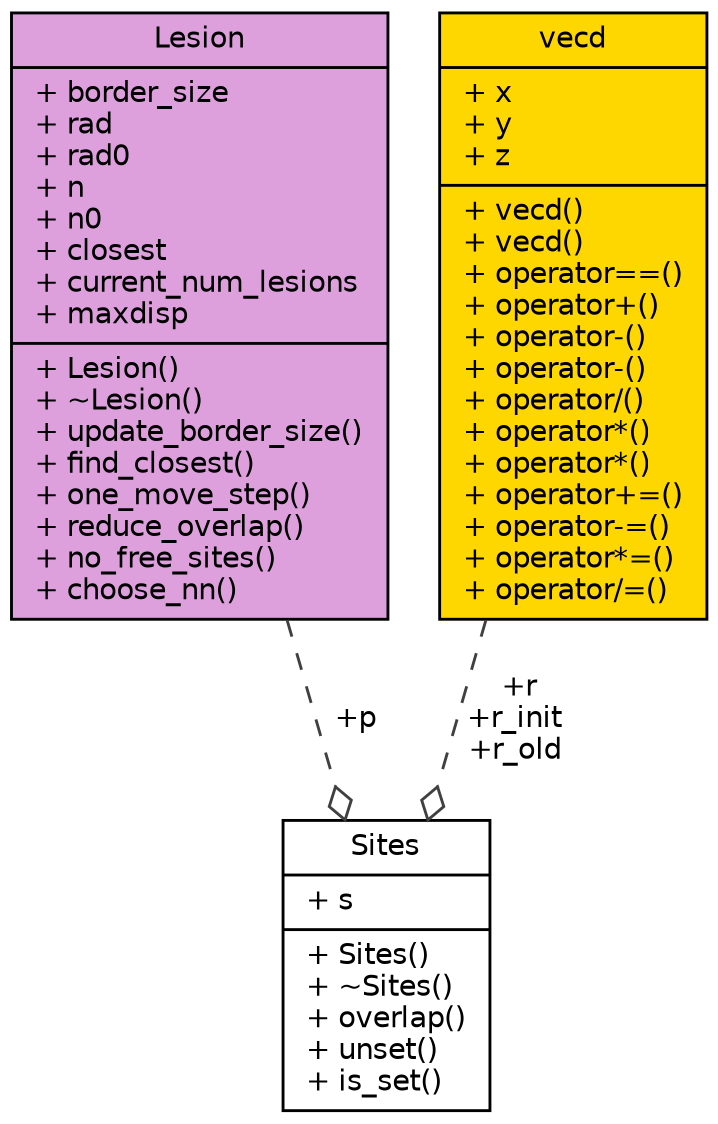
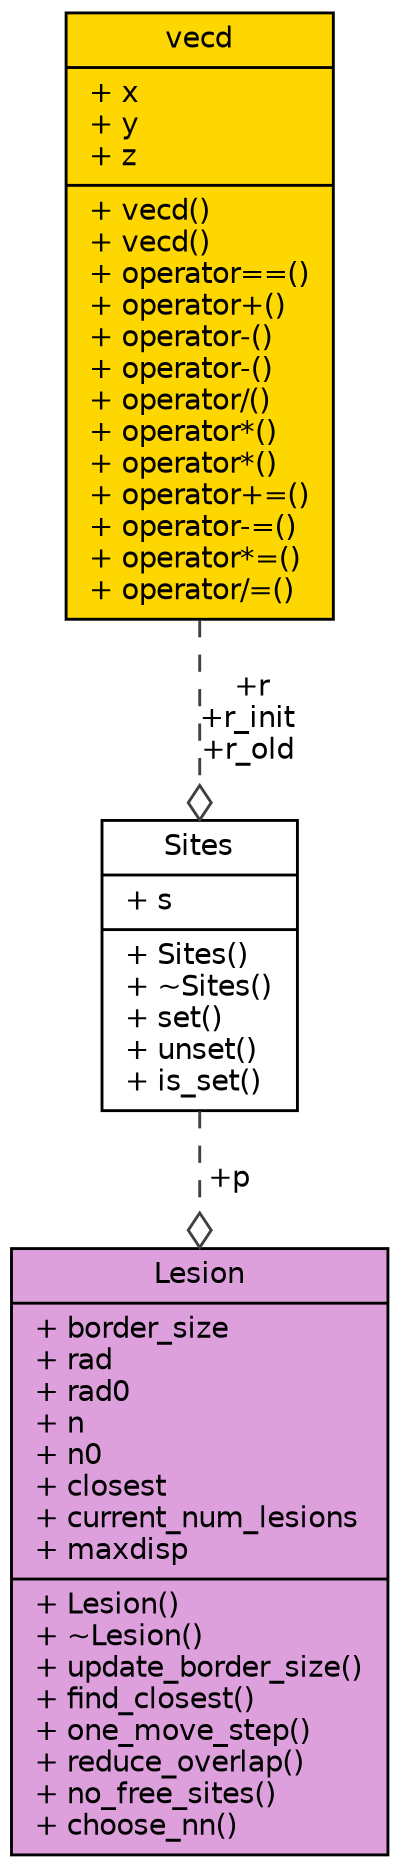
edge "Lesion" -> "Sites": reversed
node "Sites": text "+ overlap()" -> "+ set()"
